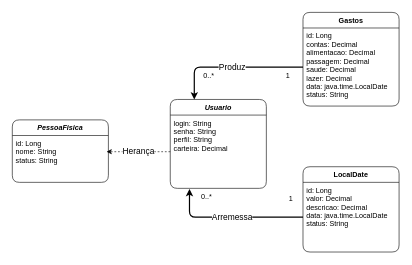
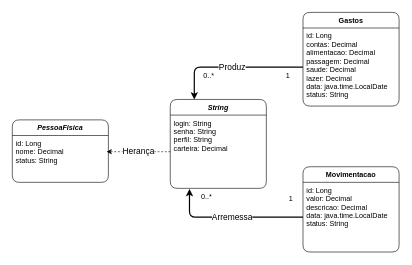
node "Usuario": label "Usuario" -> "String"
node "id: Long nome: String status: String": label "id: Long nome: String status: String" -> "id: Long nome: Decimal status: String"
node "LocalDate": label "LocalDate" -> "Movimentacao"
